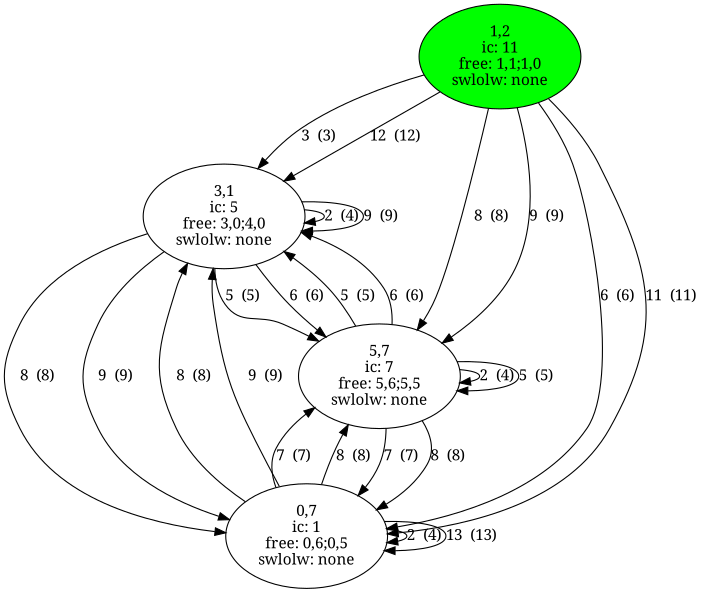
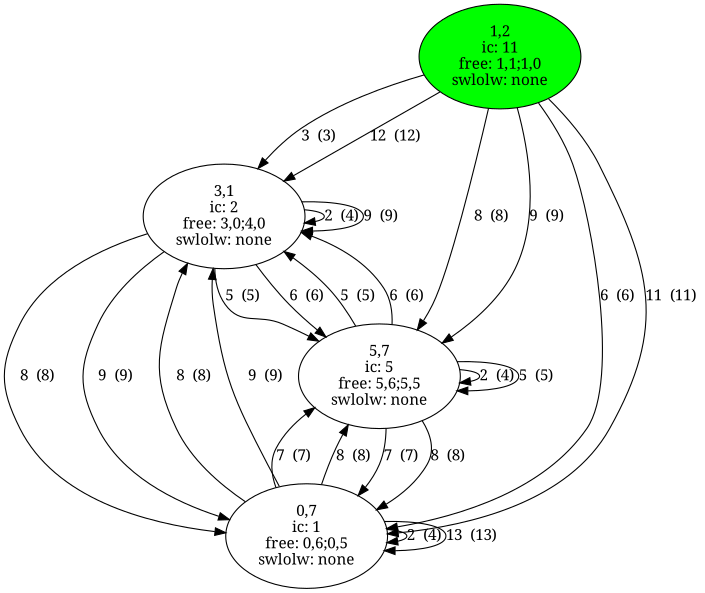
node "3,1 ic: 5 free: 3,0;4,0 swlolw: none": label "3,1 ic: 5 free: 3,0;4,0 swlolw: none" -> "3,1 ic: 2 free: 3,0;4,0 swlolw: none"
node "5,7 ic: 7 free: 5,6;5,5 swlolw: none": label "5,7 ic: 7 free: 5,6;5,5 swlolw: none" -> "5,7 ic: 5 free: 5,6;5,5 swlolw: none"
